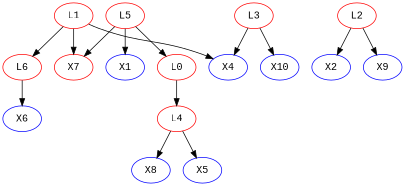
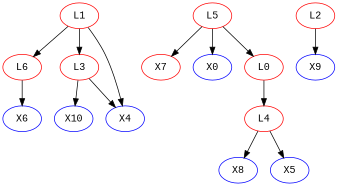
edge "L1" -> "X7": now "L1" -> "L3"
node "X1": label "X1" -> "X0"
node "X2": removed
